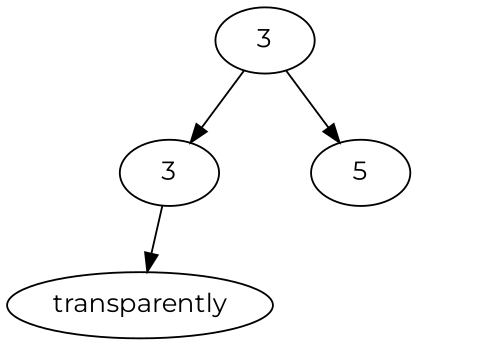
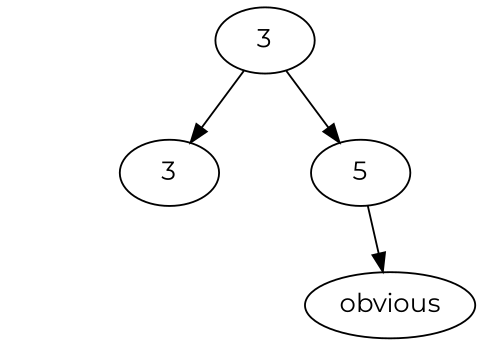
node "transparently": removed
node "obvious": added
